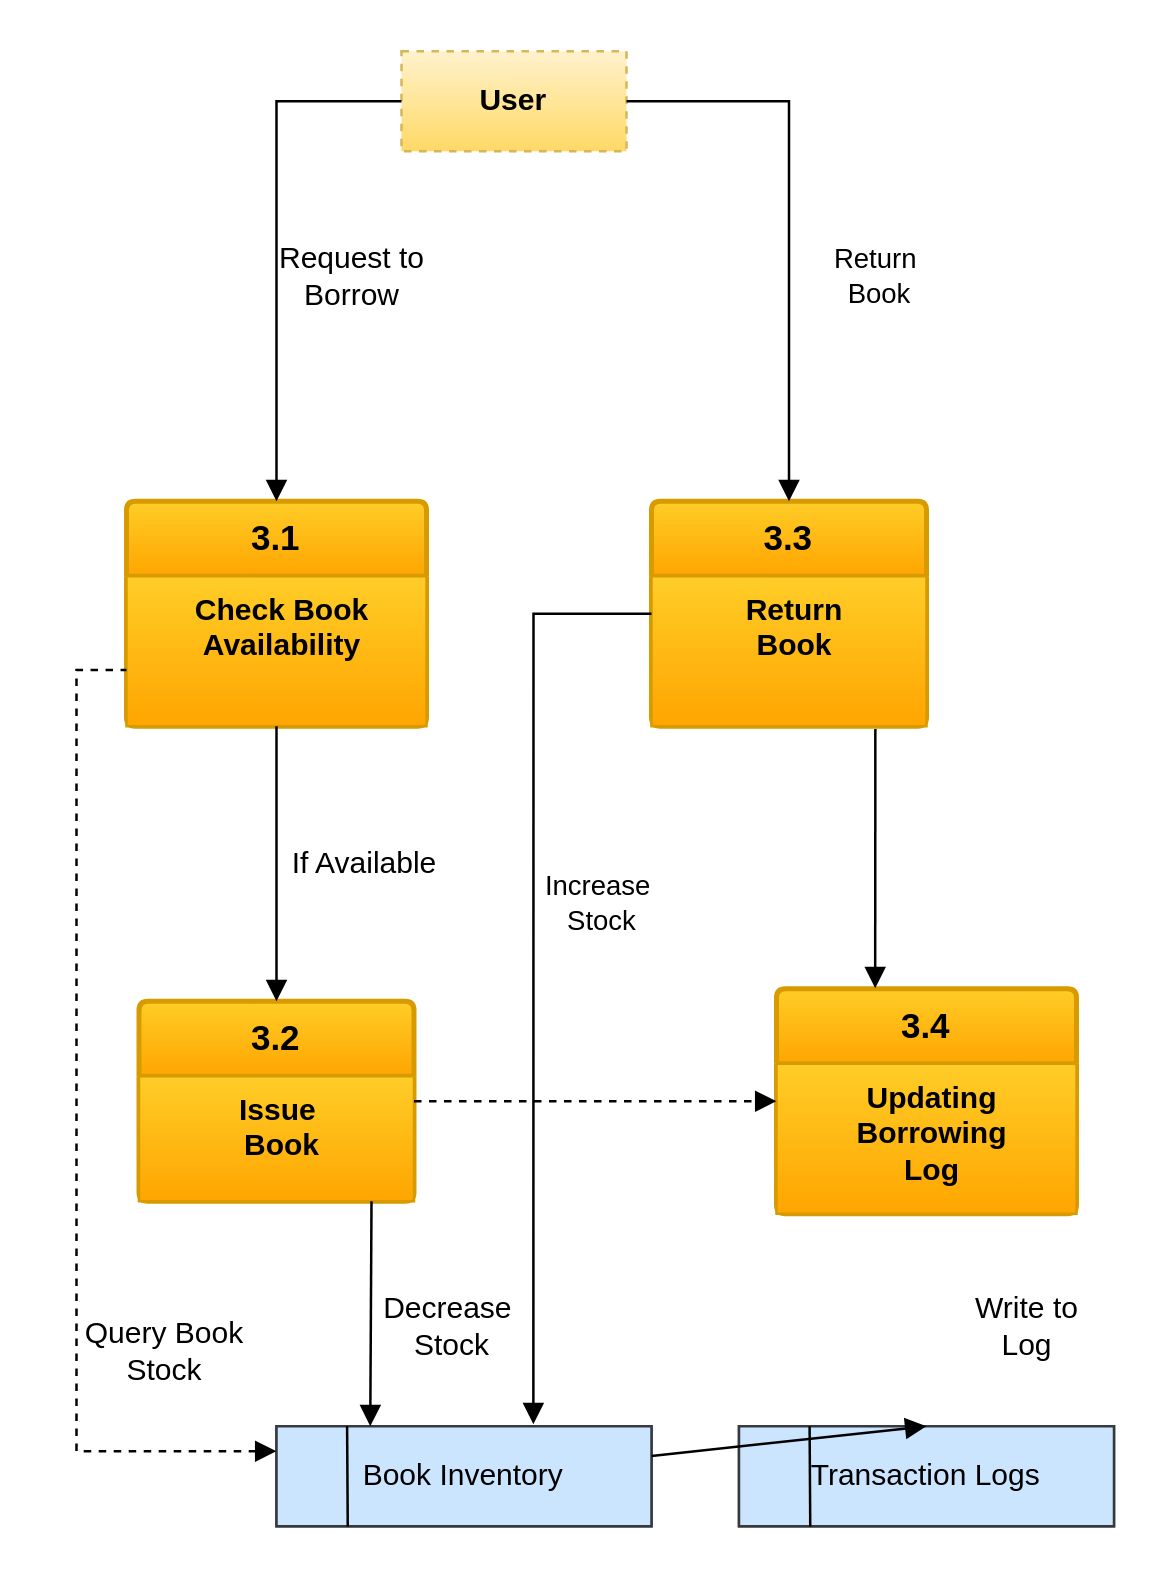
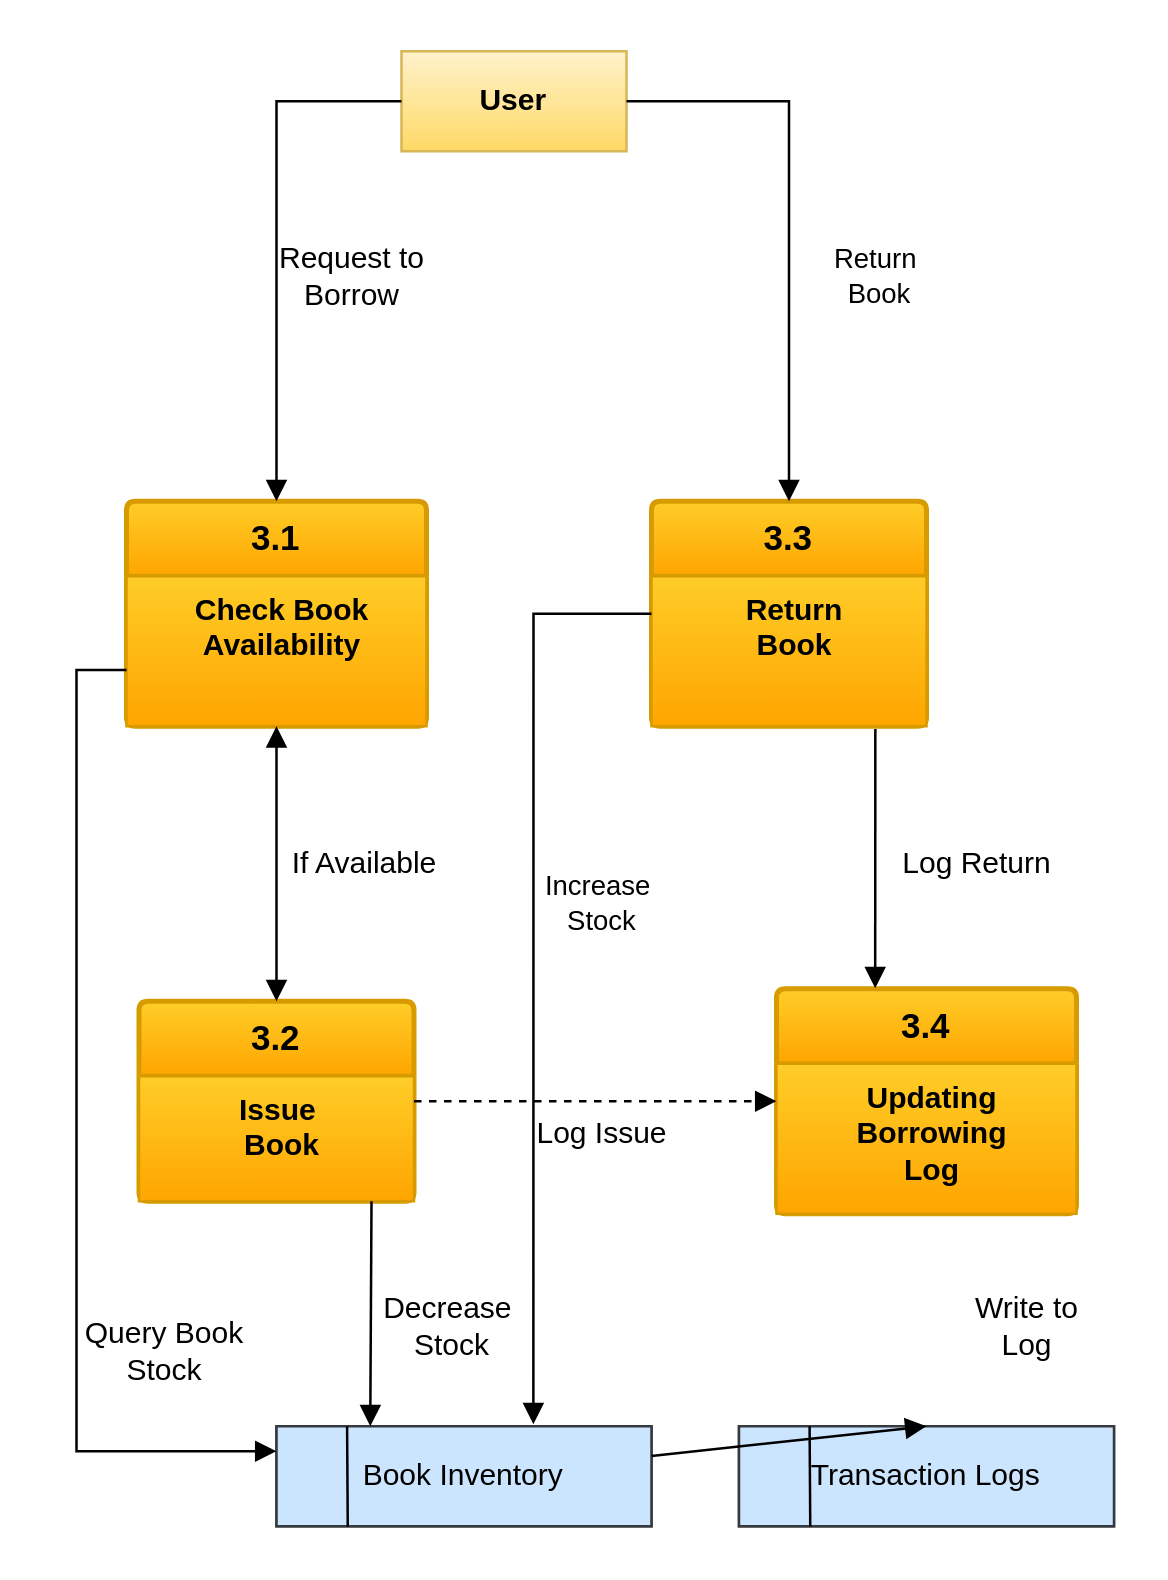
node "User": style dashed -> solid
edge "3.1" -> "3.2": arrowhead none -> block
node "Log Return": added
edge "3.1" -> "Book Inventory": style dashed -> solid
node "Log Issue": added
